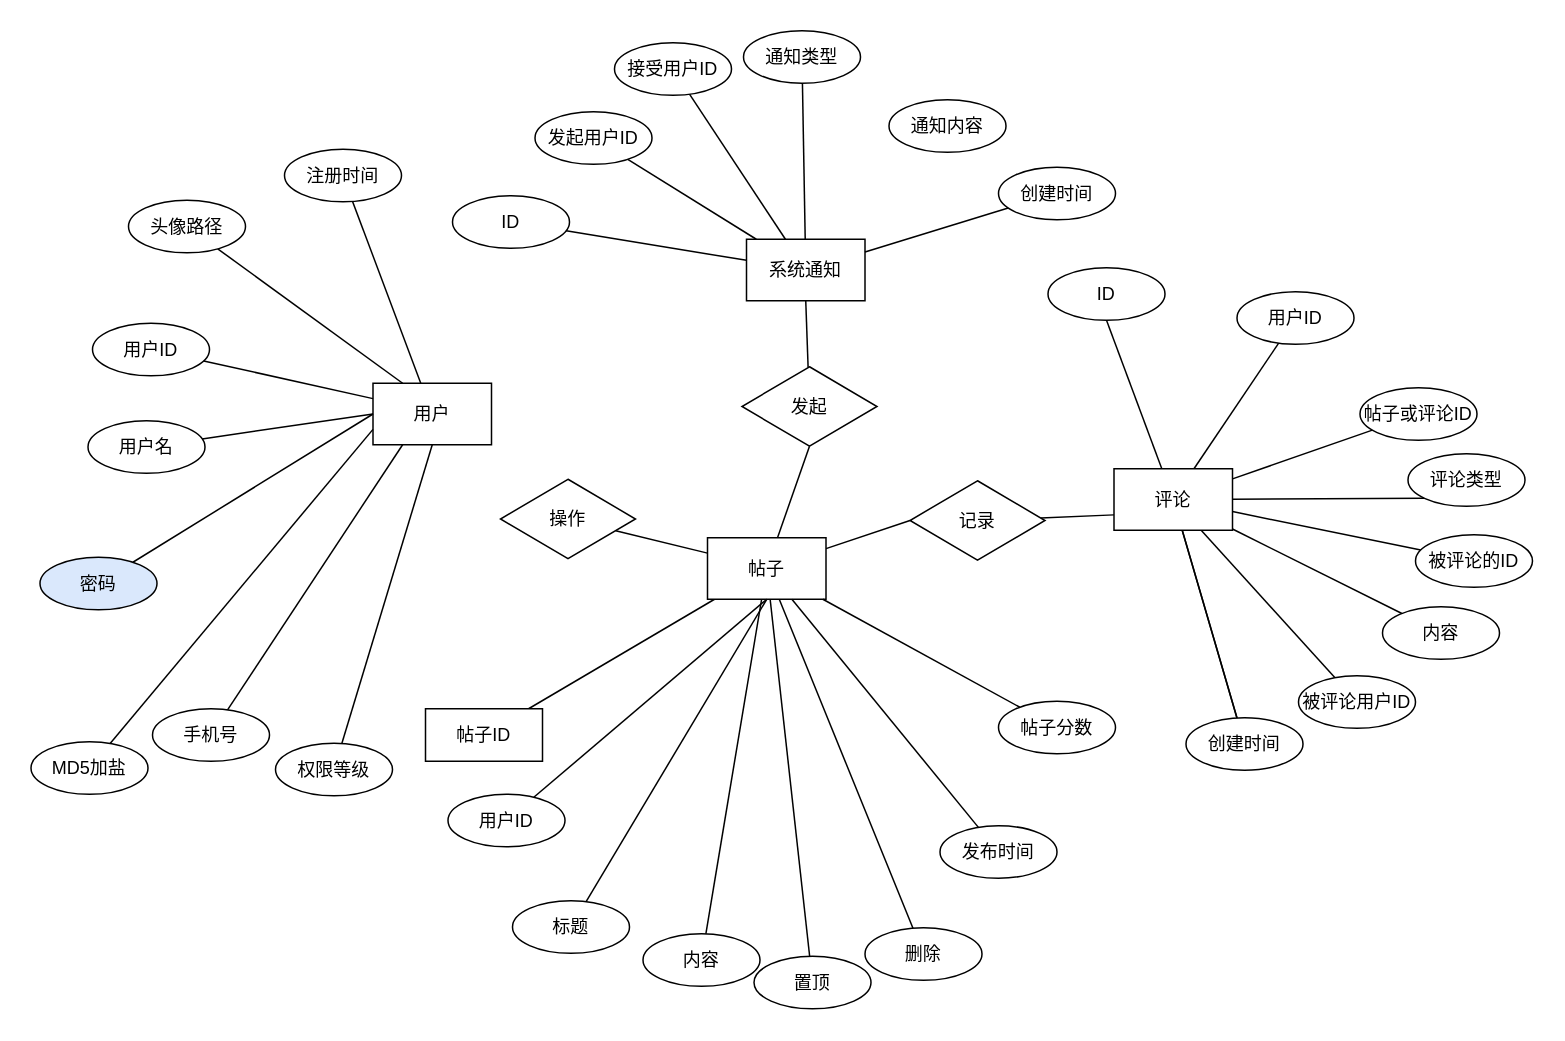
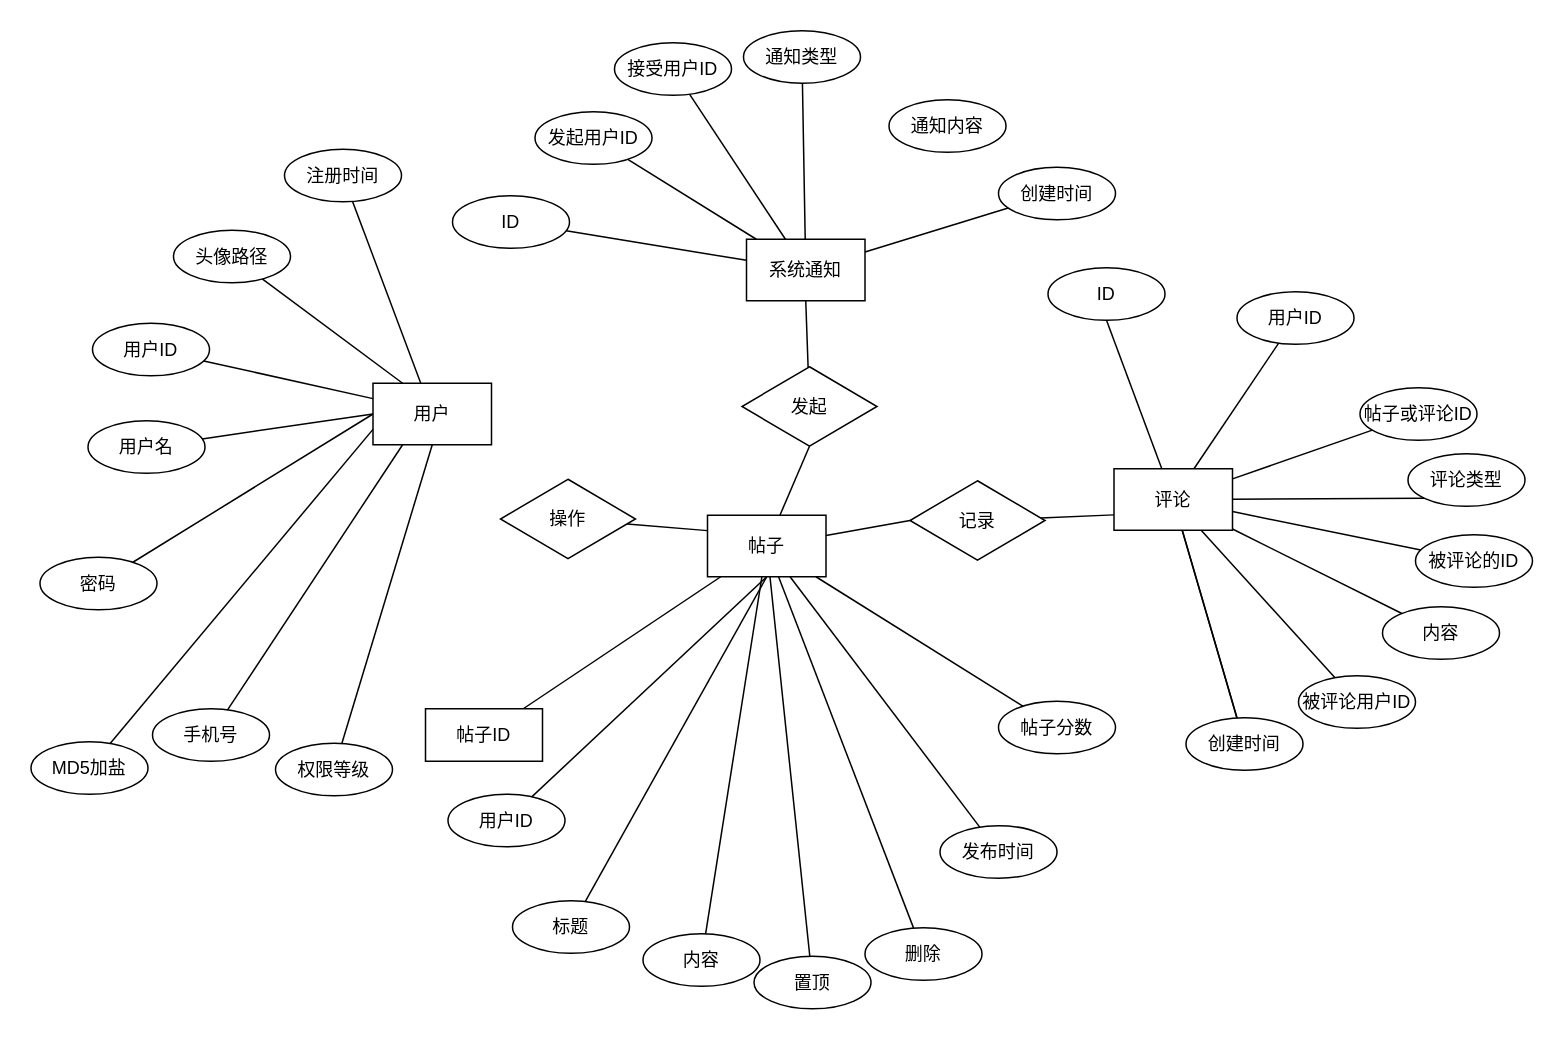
node "头像路径": moved (187, 227) -> (232, 257)
node "帖子": moved (767, 569) -> (767, 546)
node "密码": fillcolor #dae8fc -> #ffffff
